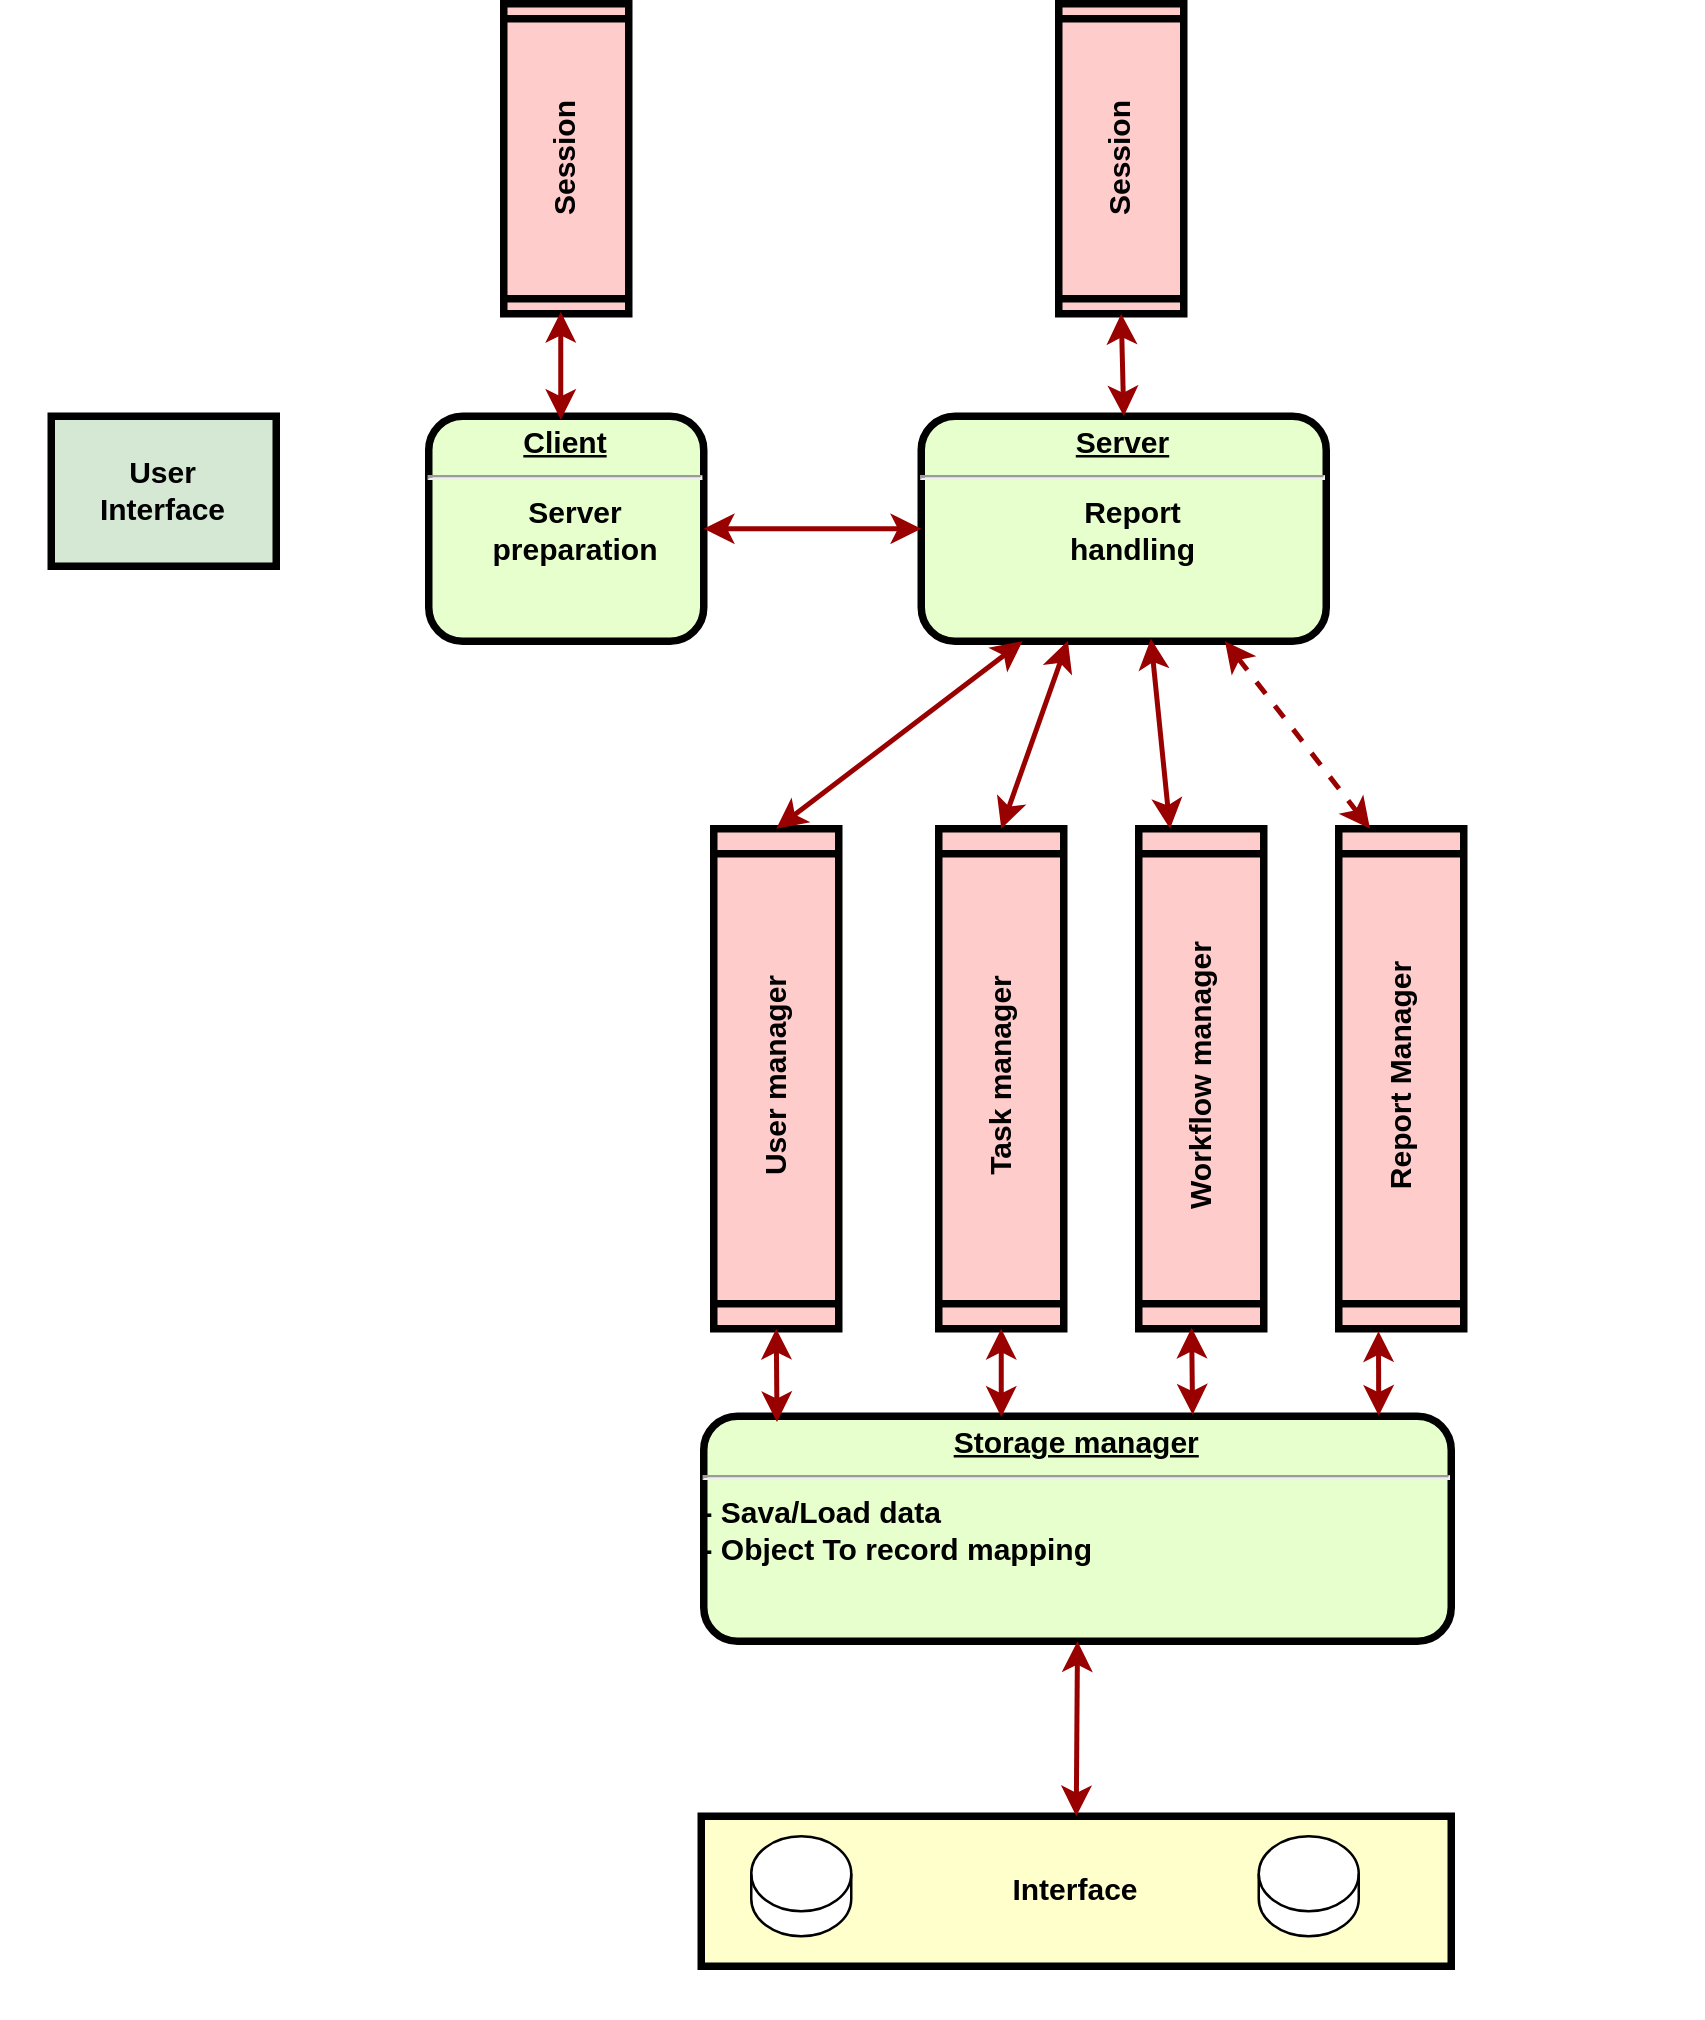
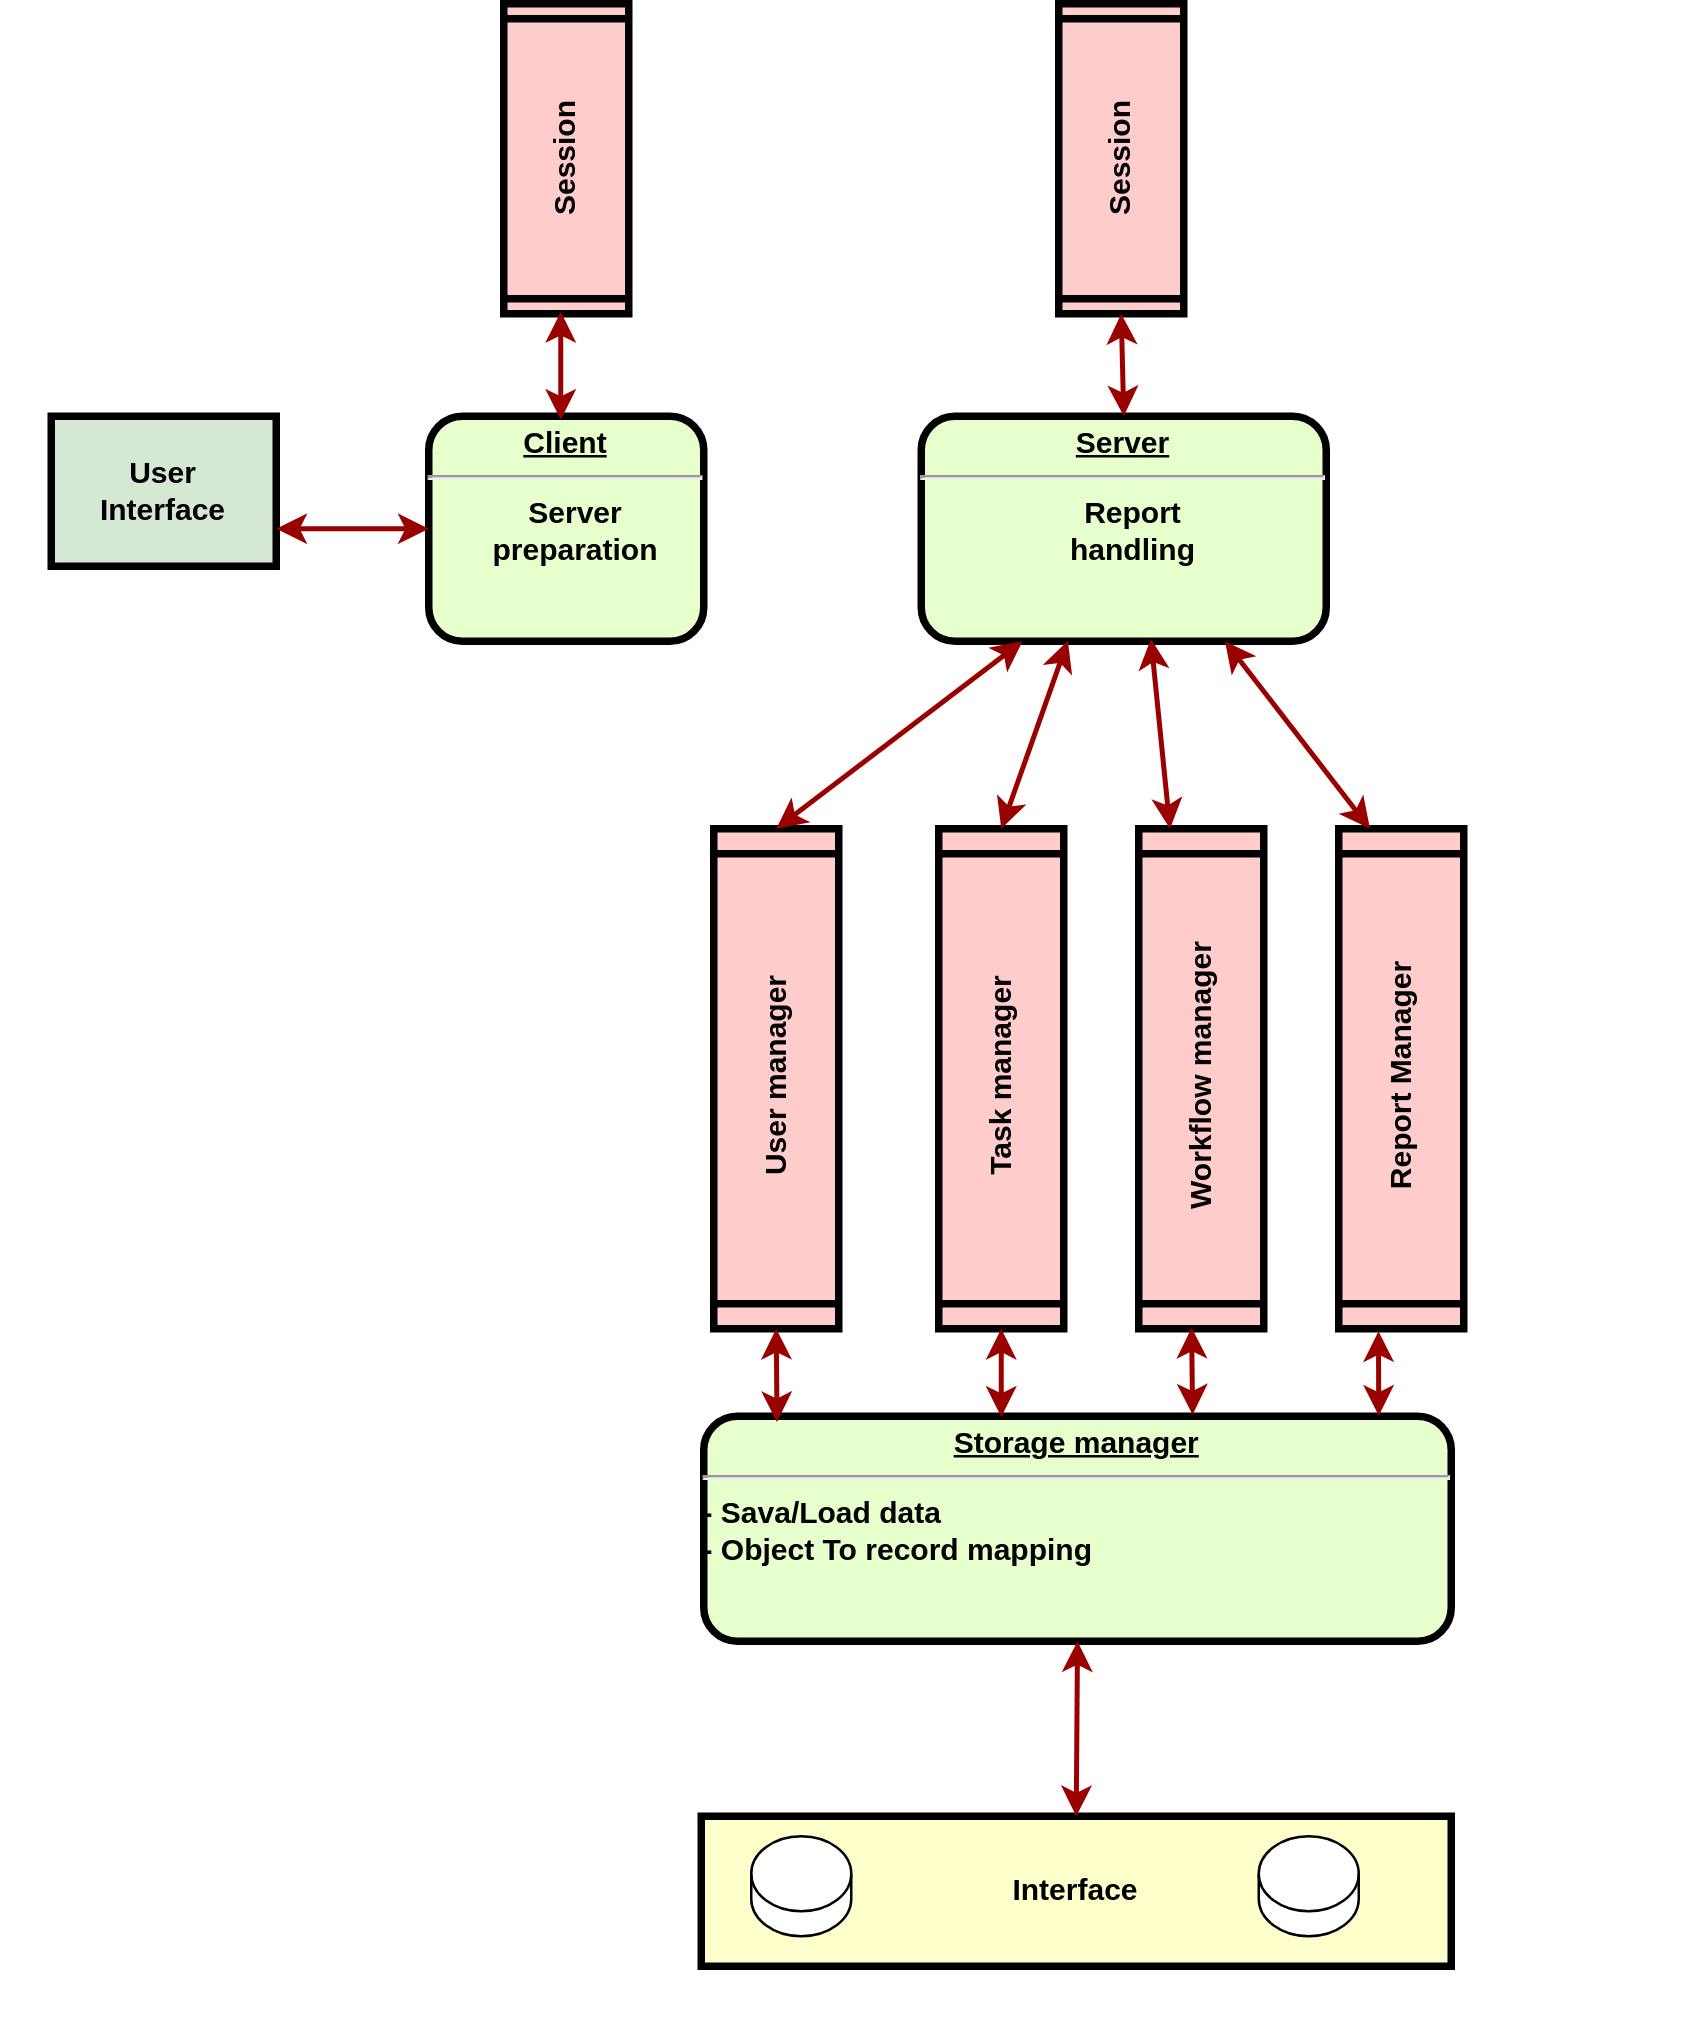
edge "User Interface" -- "Client Server preparation": added
edge "Client Server preparation" -- "Server Report handling": removed
edge "Server Report handling" -- "Report Manager": style dashed -> solid
